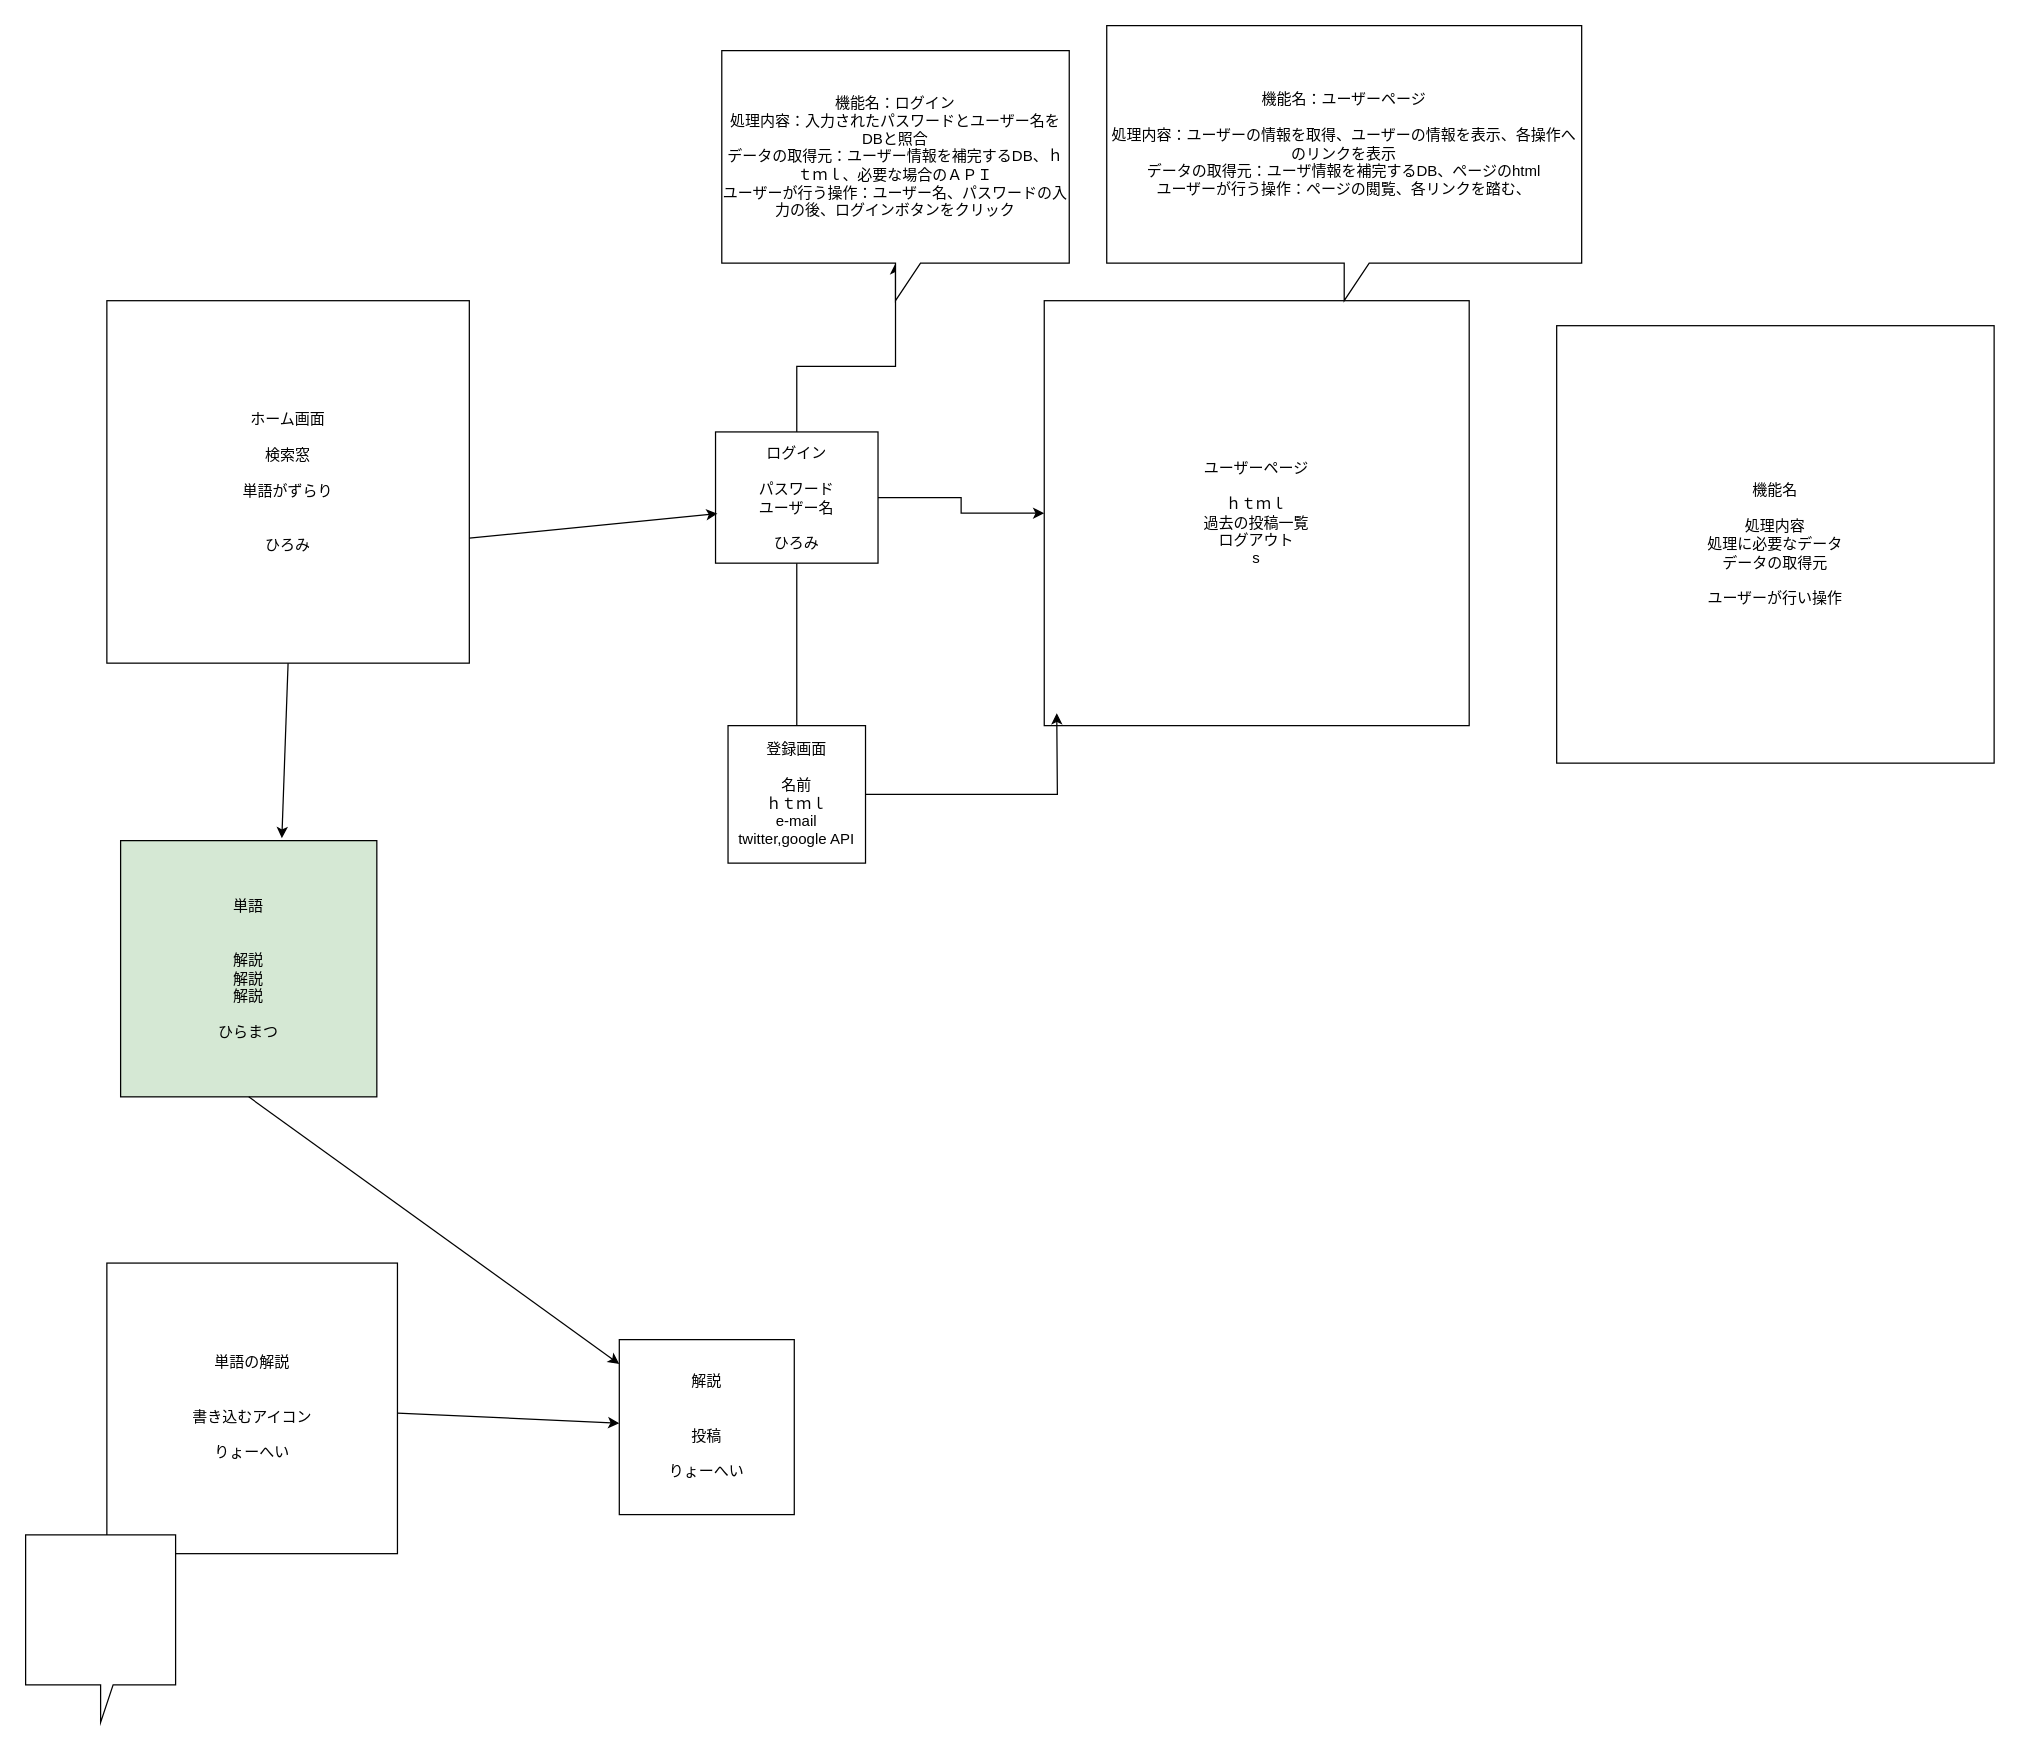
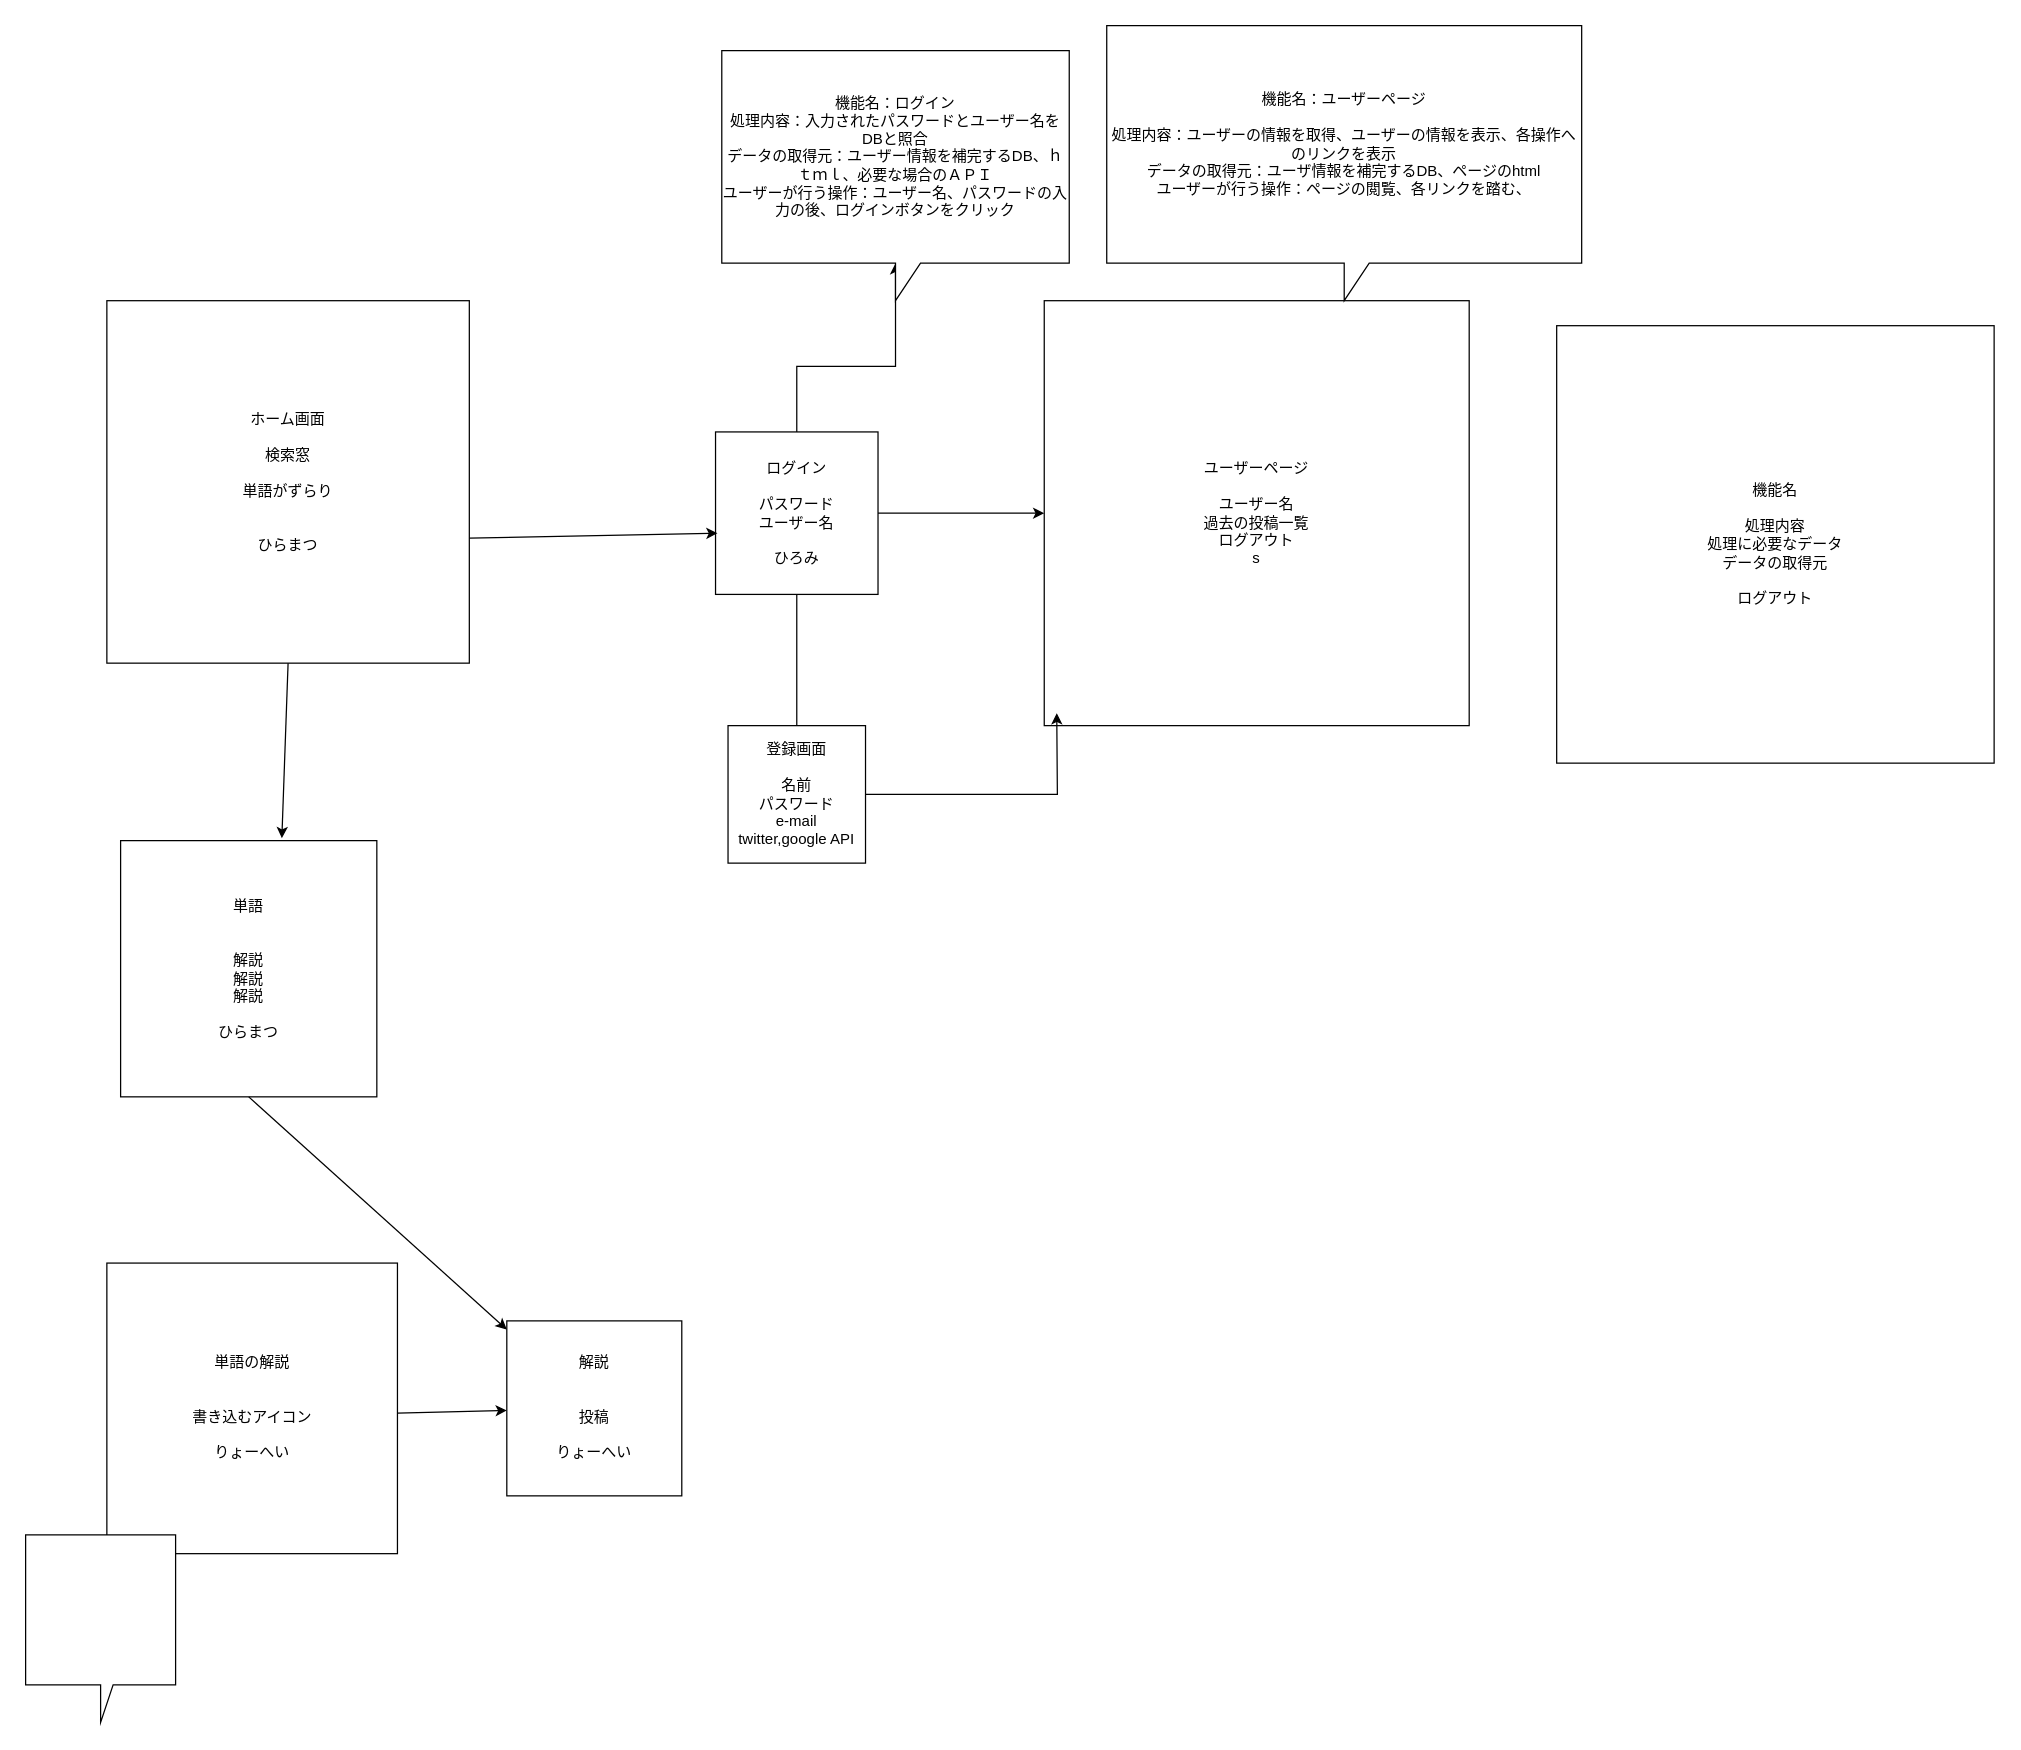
node "ホーム画面 検索窓 単語がずらり ひろみ": label "ホーム画面 検索窓 単語がずらり ひろみ" -> "ホーム画面 検索窓 単語がずらり ひらまつ"
node "ログイン パスワード ユーザー名 ひろみ": size 163x131 -> 163x163
node "ユーザーページ ｈｔｍｌ 過去の投稿一覧 ログアウト s": label "ユーザーページ ｈｔｍｌ 過去の投稿一覧 ログアウト s" -> "ユーザーページ ユーザー名 過去の投稿一覧 ログアウト s"
node "機能名 処理内容 処理に必要なデータ データの取得元 ユーザーが行い操作": label "機能名 処理内容 処理に必要なデータ データの取得元 ユーザーが行い操作" -> "機能名 処理内容 処理に必要なデータ データの取得元 ログアウト"
node "登録画面 名前 ｈｔｍｌ e-mail twitter,google API": label "登録画面 名前 ｈｔｍｌ e-mail twitter,google API" -> "登録画面 名前 パスワード e-mail twitter,google API"
node "単語 解説 解説 解説 ひらまつ": fillcolor #d5e8d4 -> #ffffff
node "解説 投稿 りょーへい": moved (707, 1427) -> (594, 1408)
